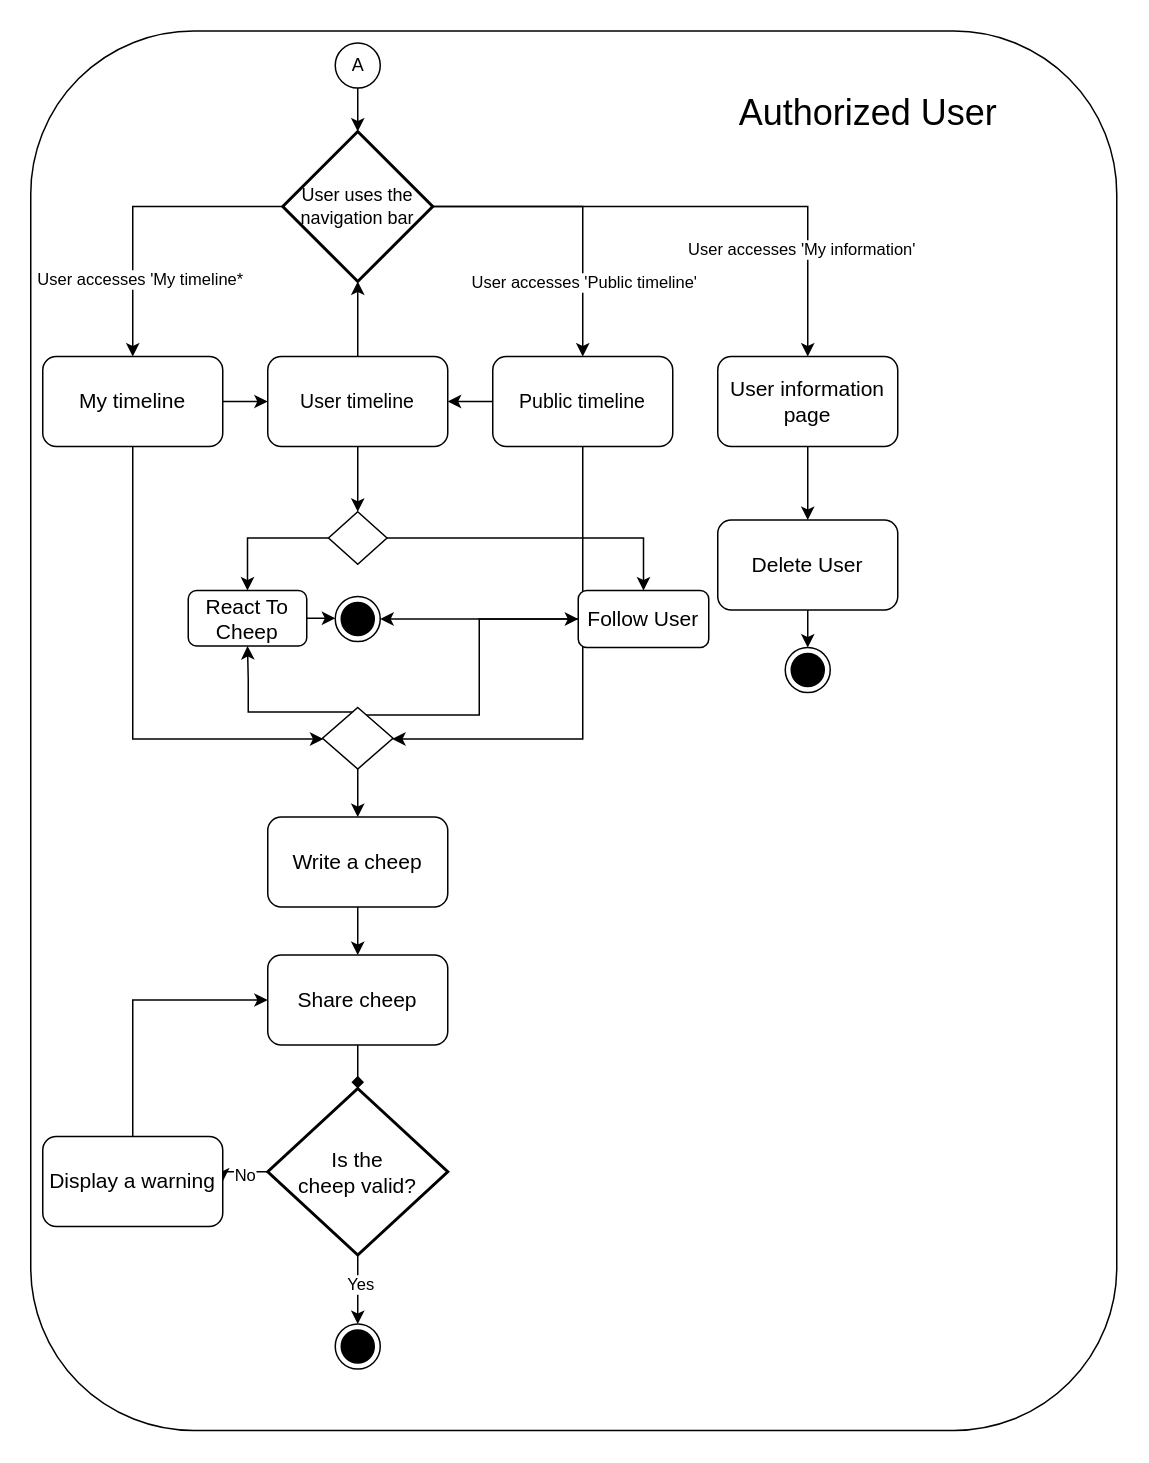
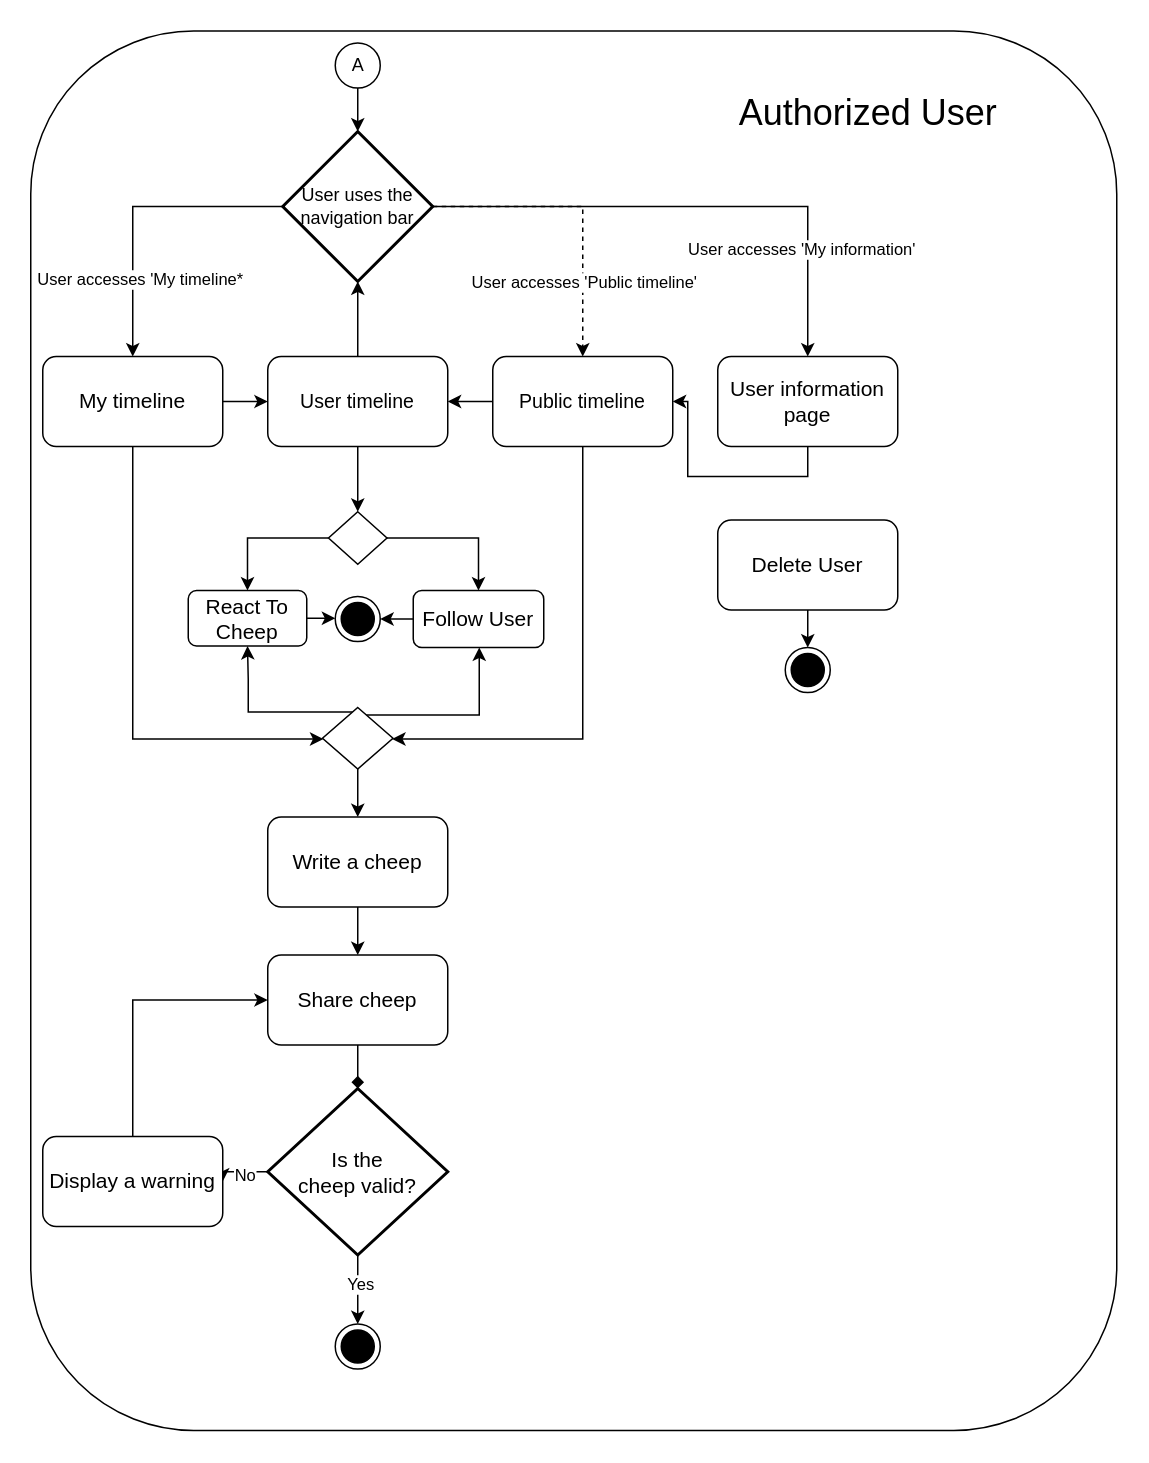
edge "User uses the navigation bar" -> "Public timeline": style solid -> dashed
edge "User information page" -> "Delete User": now "User information page" -> "Public timeline"
node "Follow User": moved (644, 619) -> (479, 619)
